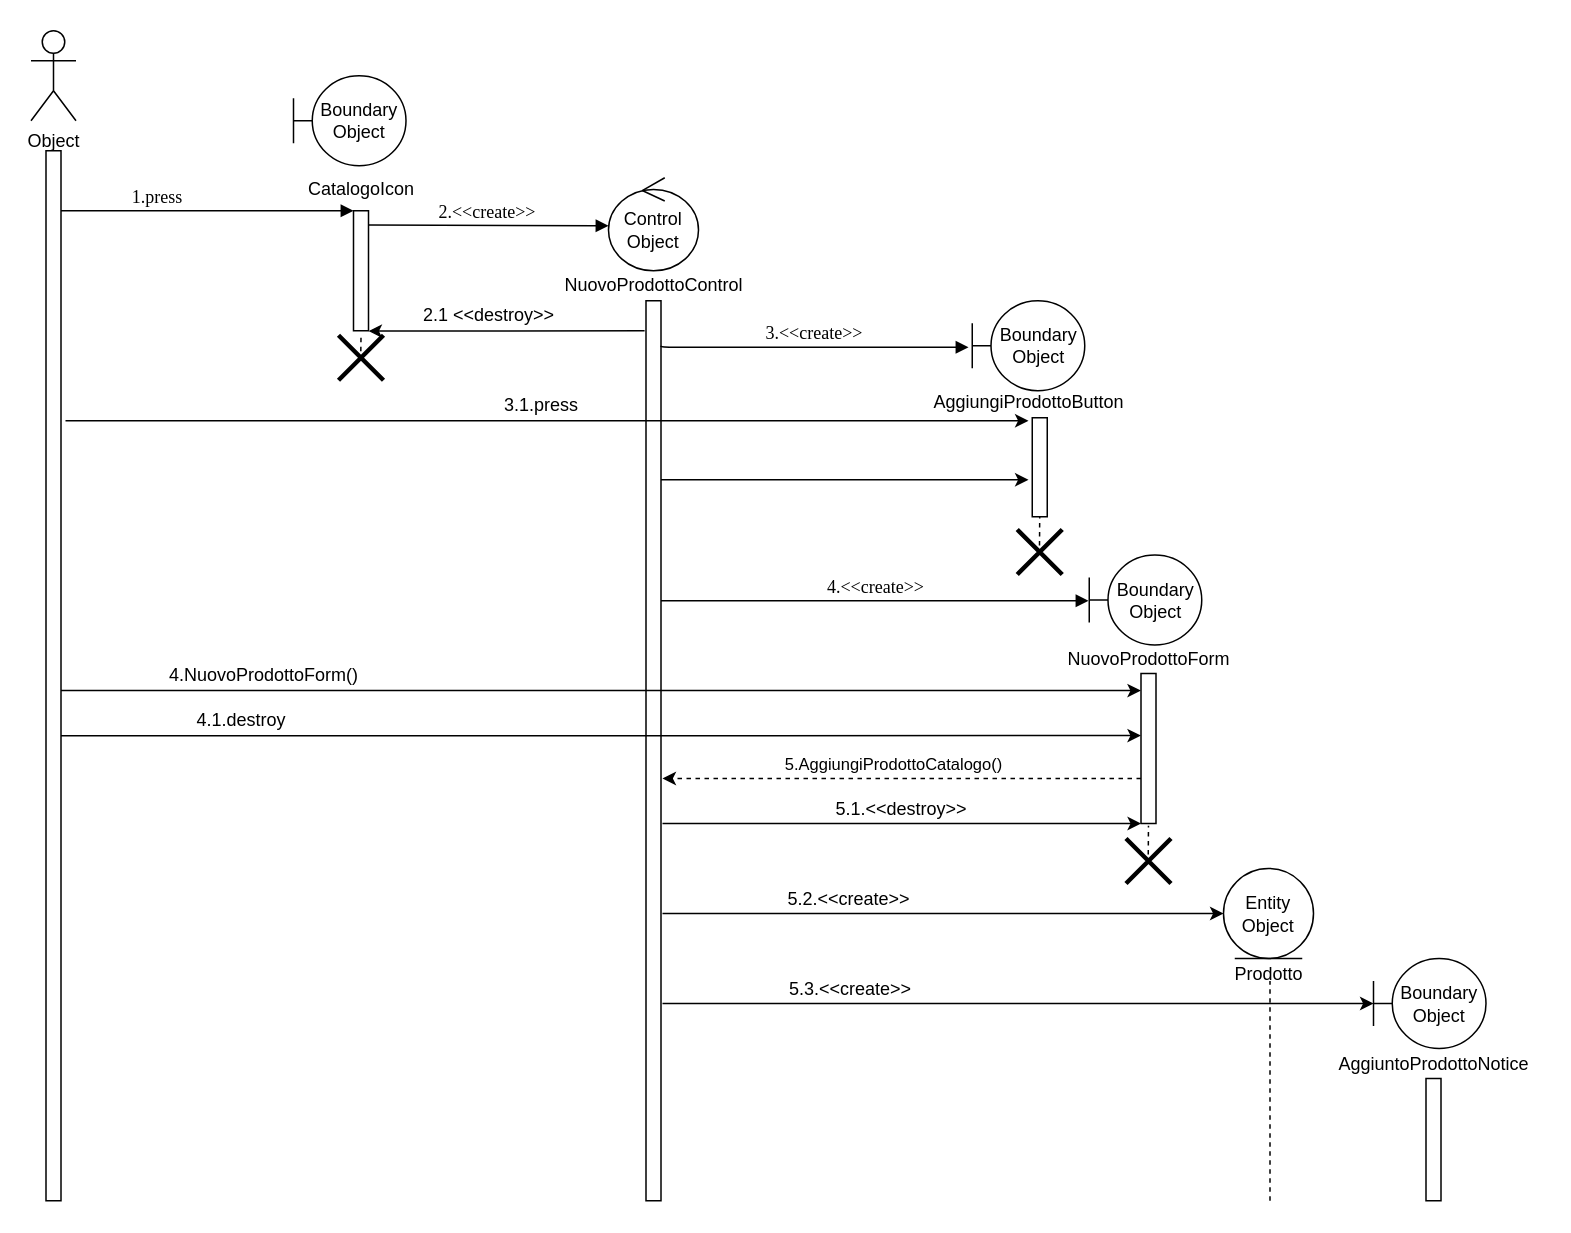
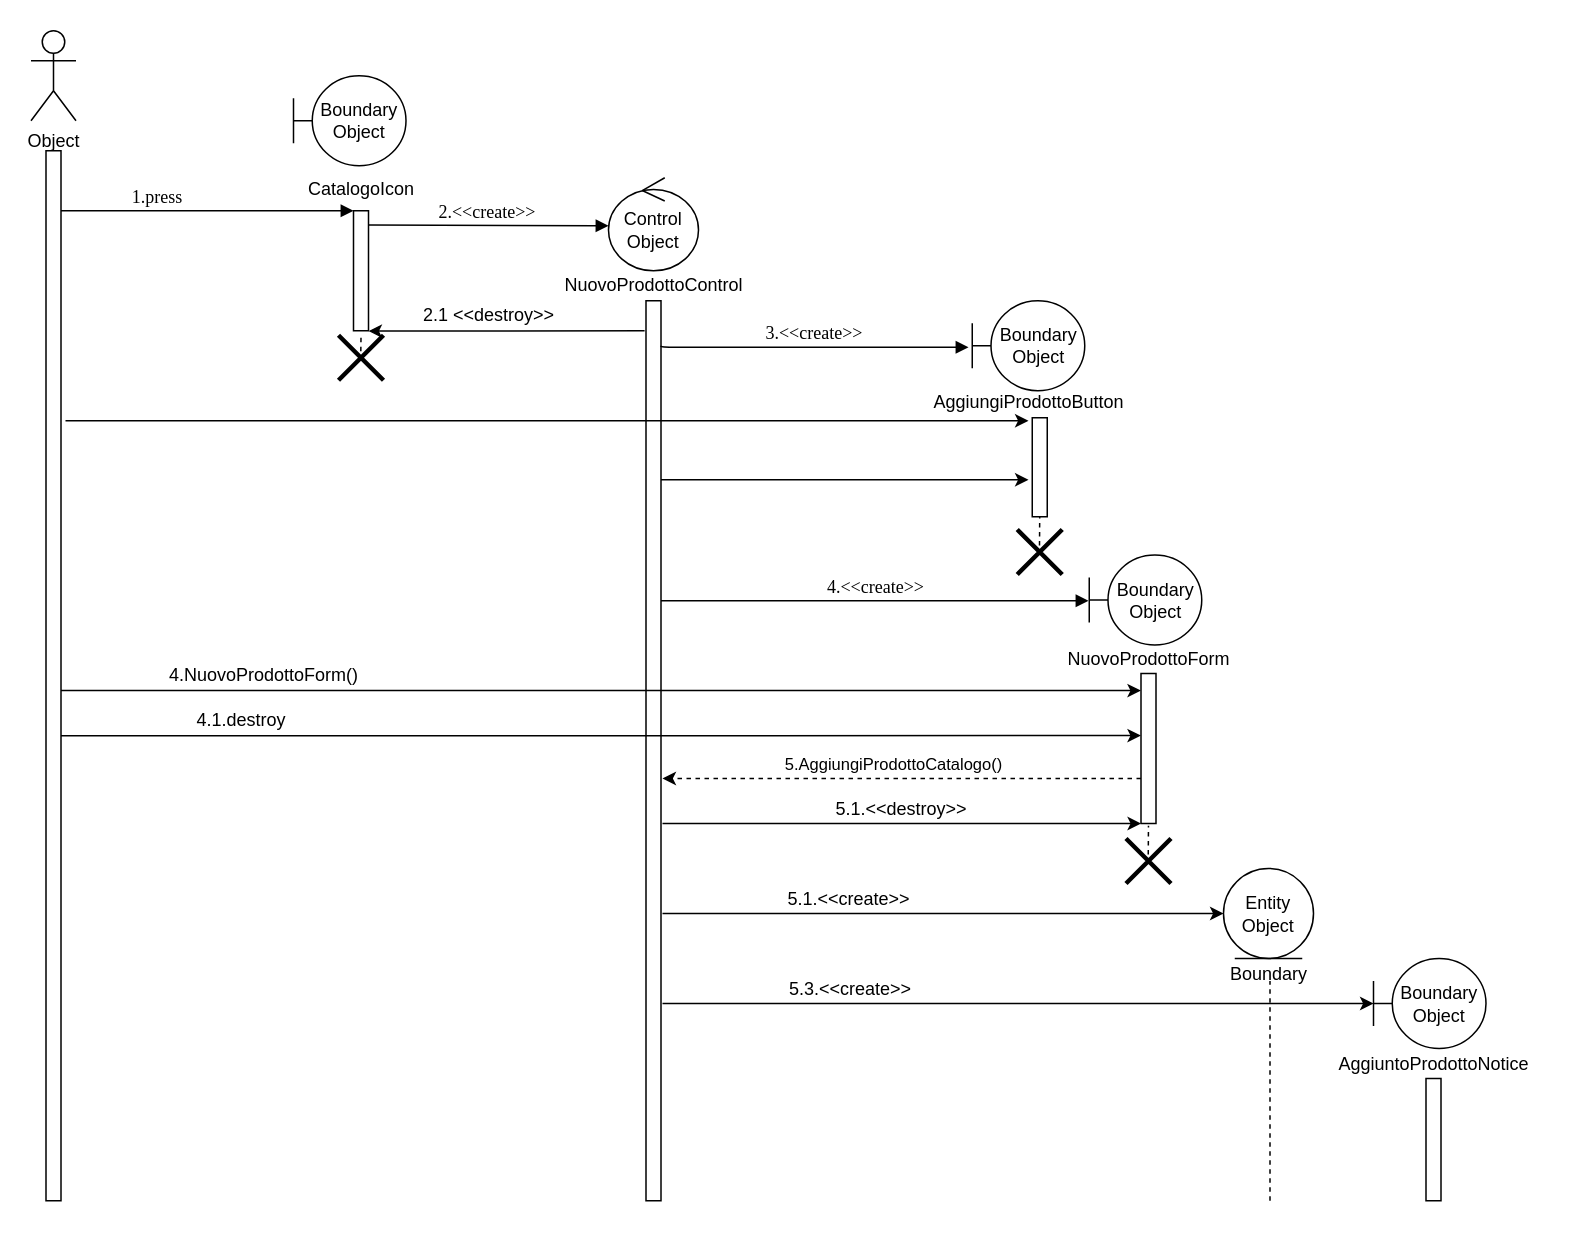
node "3.1.press": removed
node "5.2.<<create>>": label "5.2.<<create>>" -> "5.1.<<create>>"
node "Prodotto": label "Prodotto" -> "Boundary"
